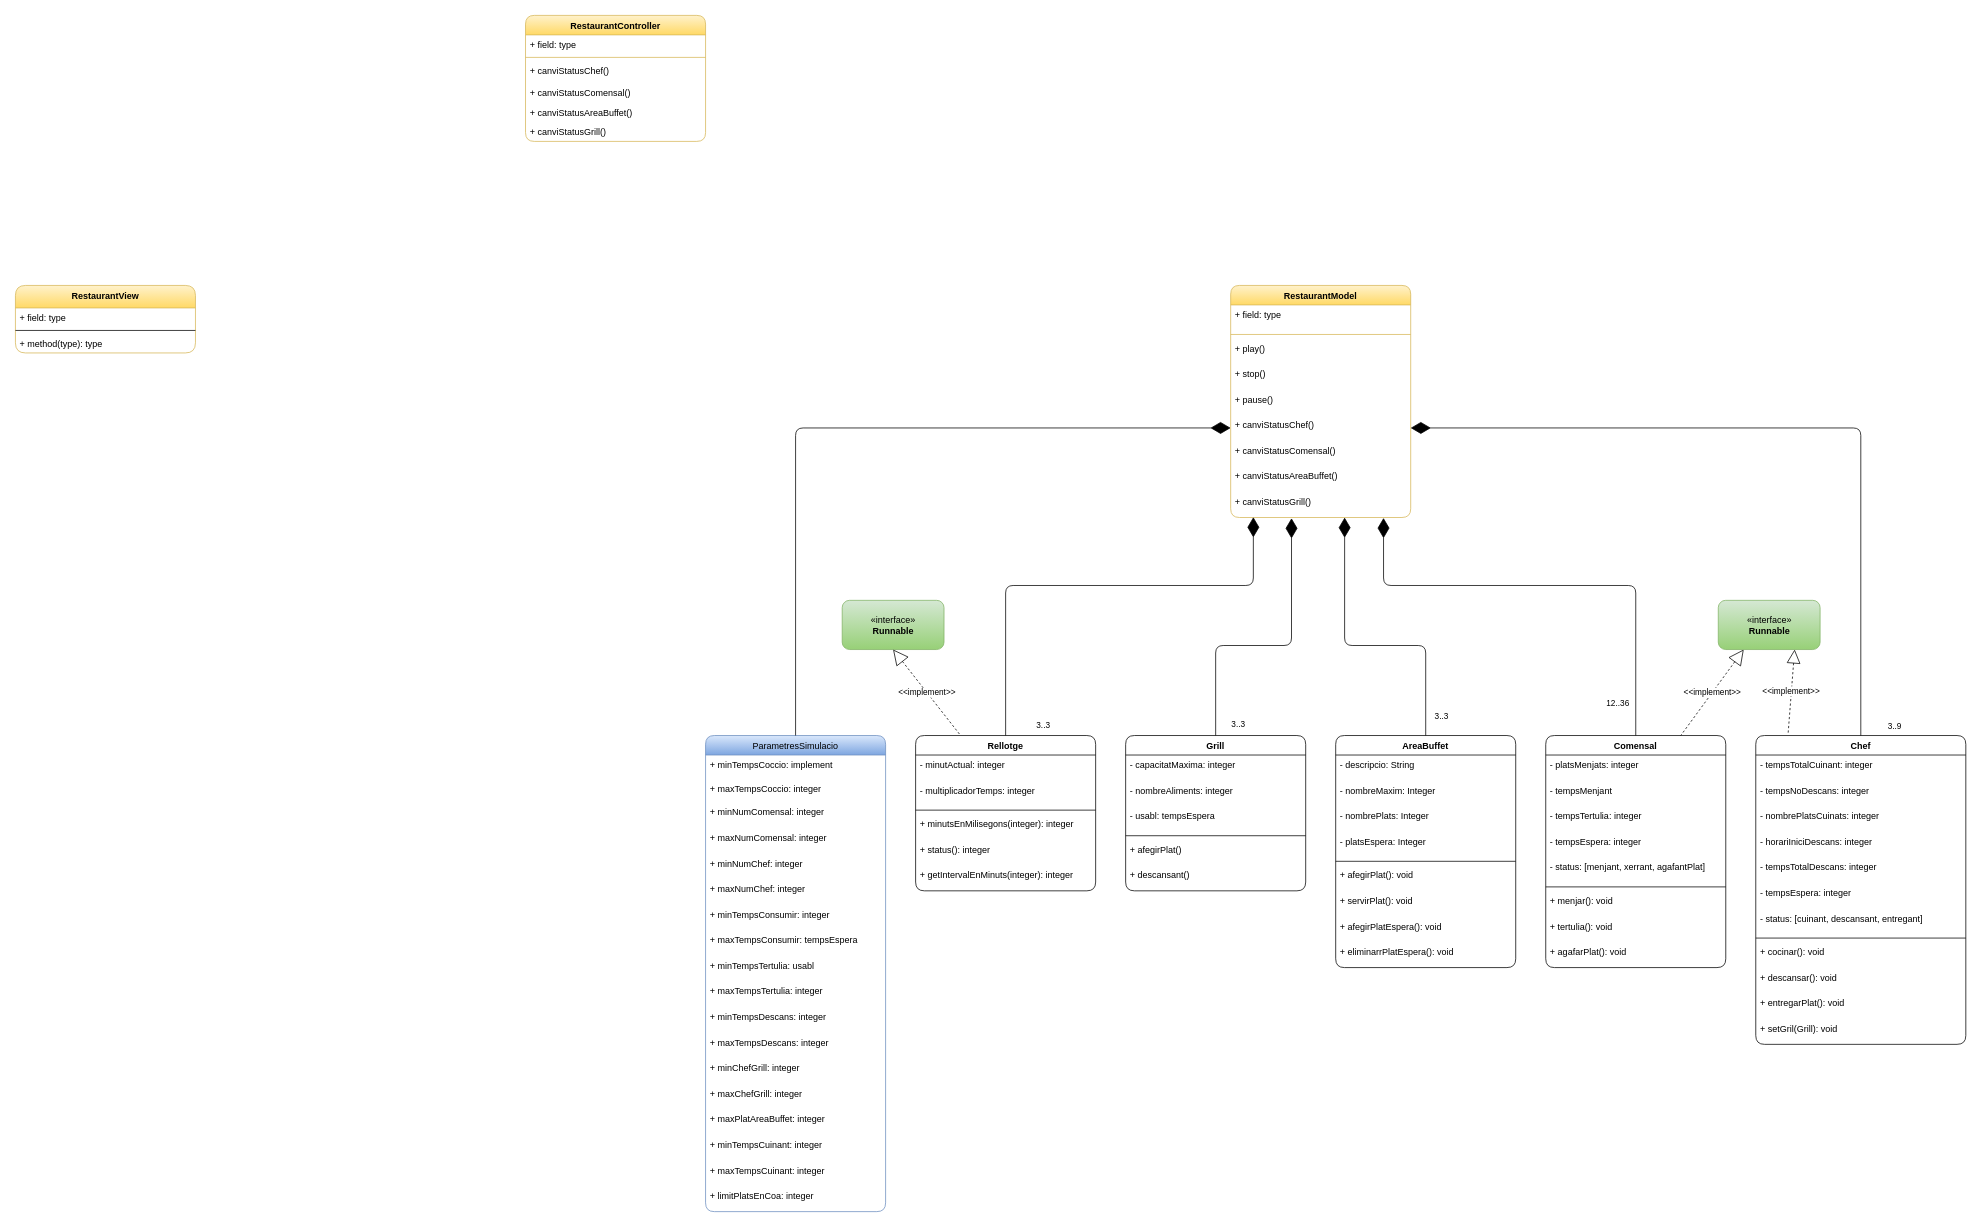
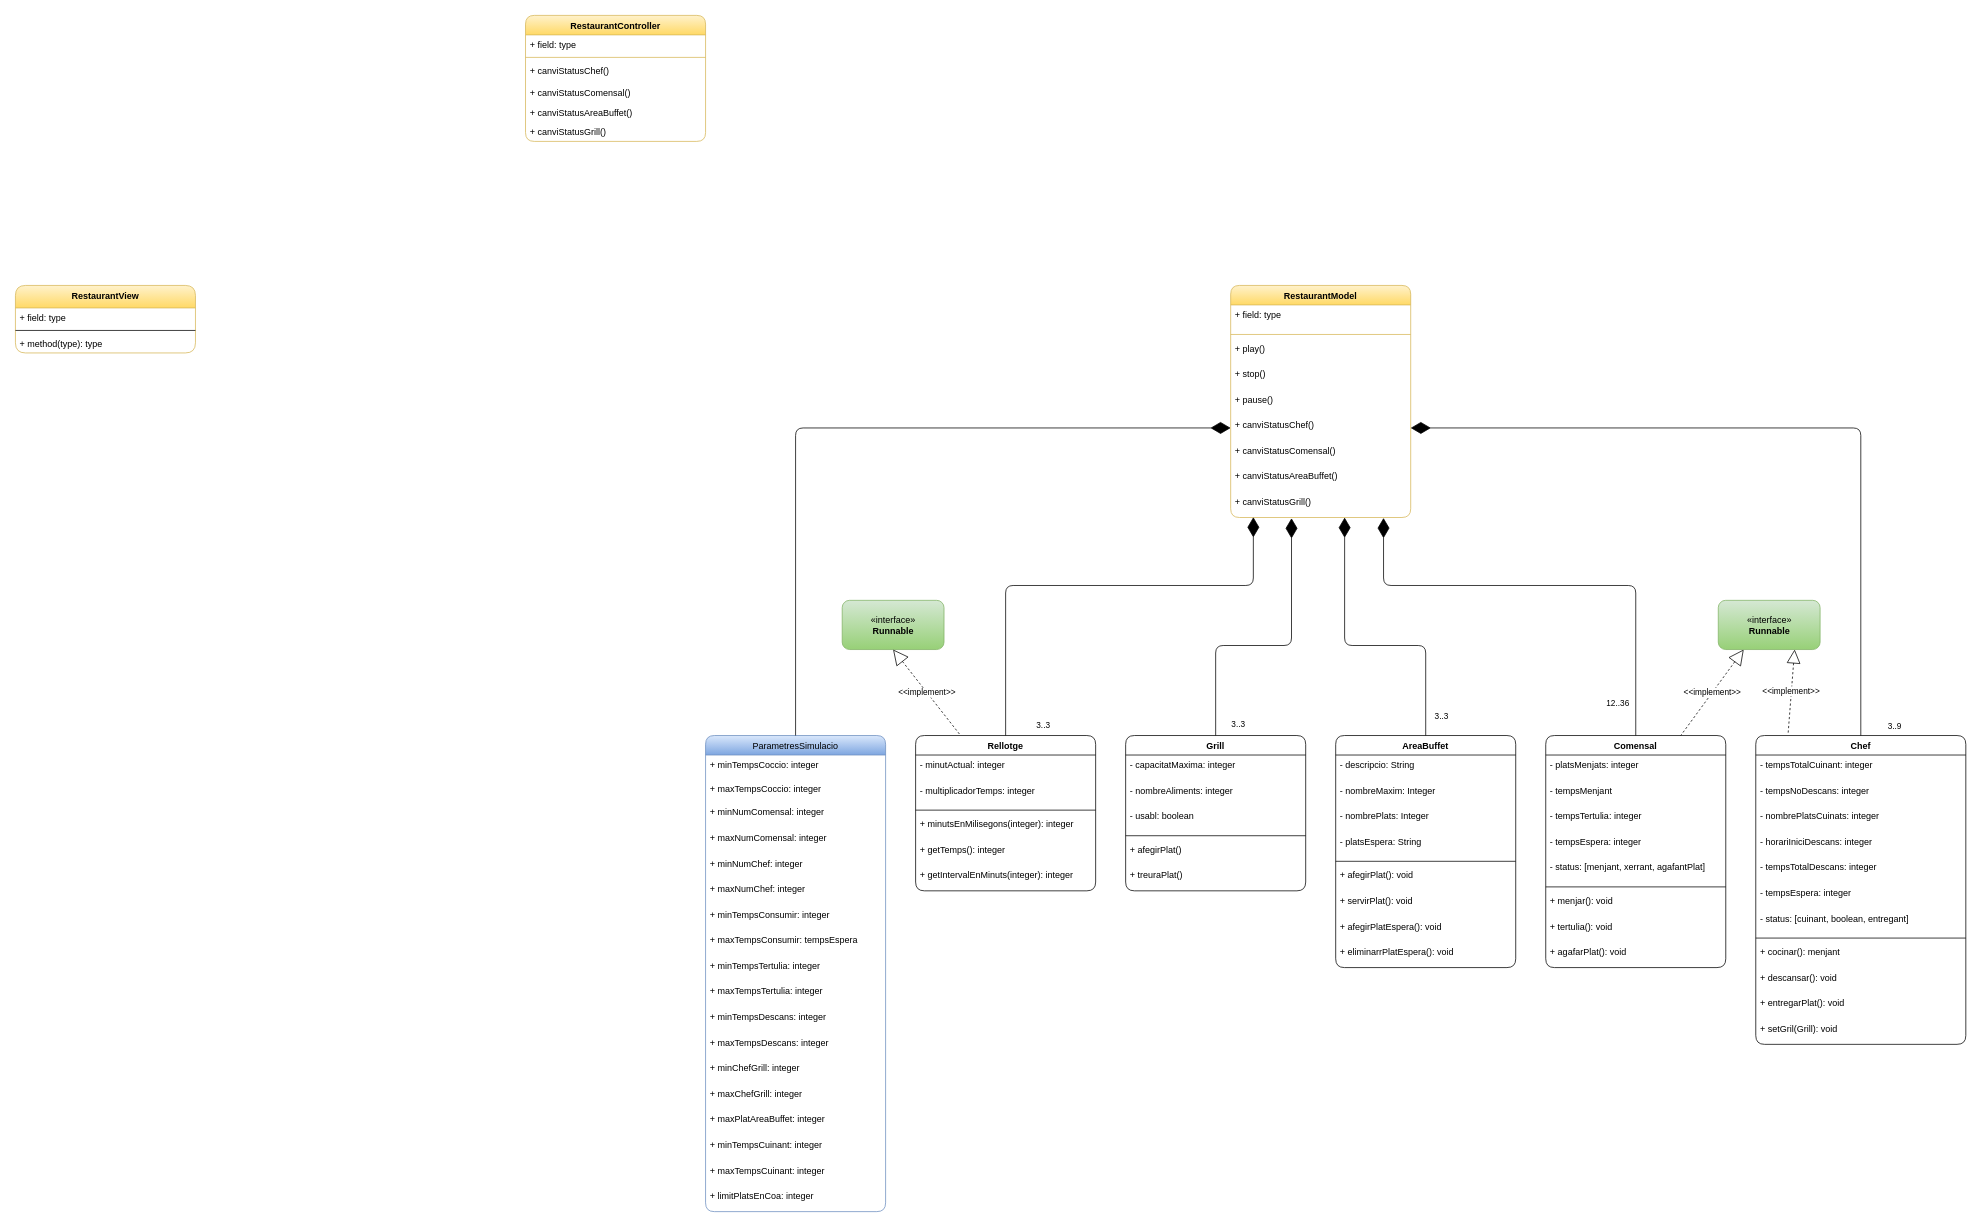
node "+ minTempsCoccio: implement": label "+ minTempsCoccio: implement" -> "+ minTempsCoccio: integer"
node "- usabl: tempsEspera": label "- usabl: tempsEspera" -> "- usabl: boolean"
node "- platsEspera: Integer": label "- platsEspera: Integer" -> "- platsEspera: String"
node "+ status(): integer": label "+ status(): integer" -> "+ getTemps(): integer"
node "+ descansant()": label "+ descansant()" -> "+ treuraPlat()"
node "- status: [cuinant, descansant, entregant]": label "- status: [cuinant, descansant, entregant]" -> "- status: [cuinant, boolean, entregant]"
node "+ cocinar(): void": label "+ cocinar(): void" -> "+ cocinar(): menjant"
node "+ minTempsTertulia: usabl": label "+ minTempsTertulia: usabl" -> "+ minTempsTertulia: integer"
